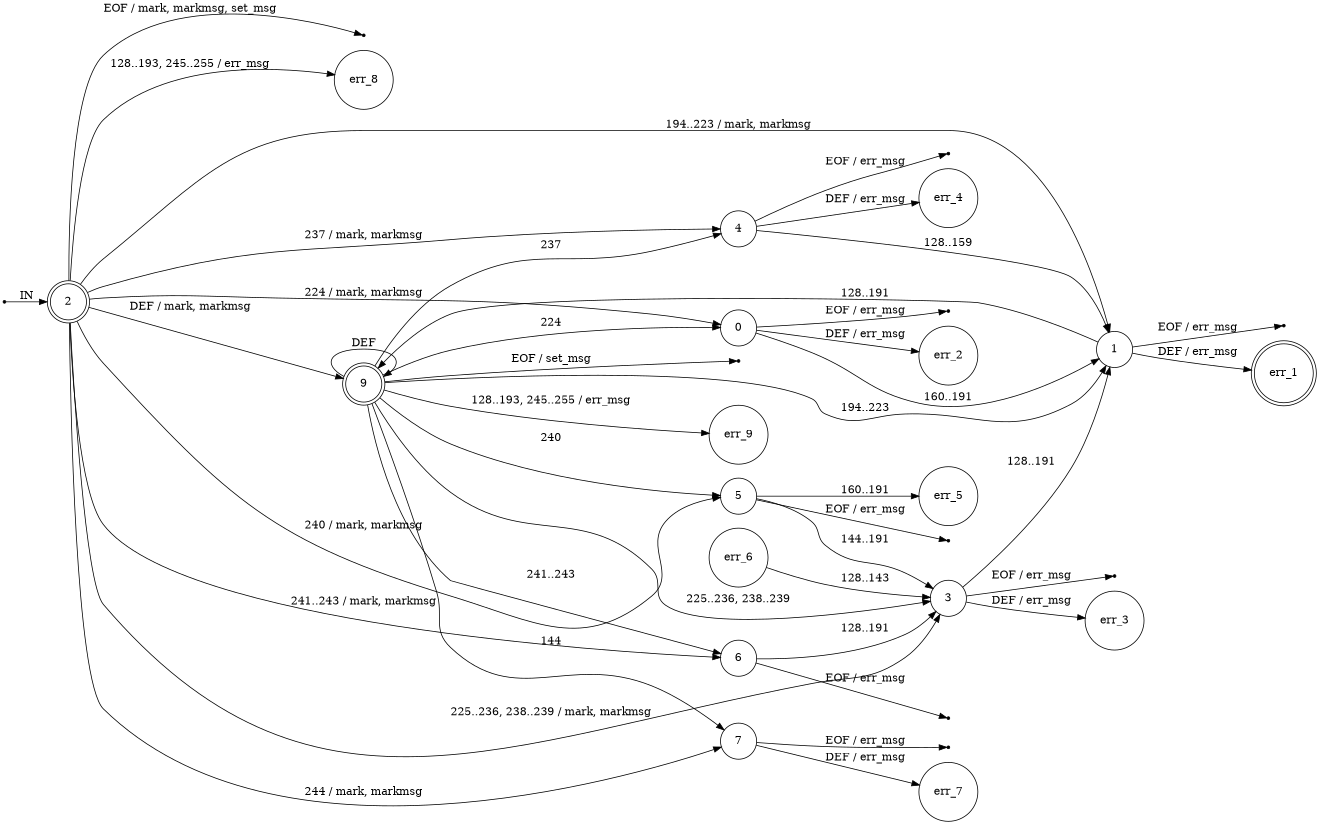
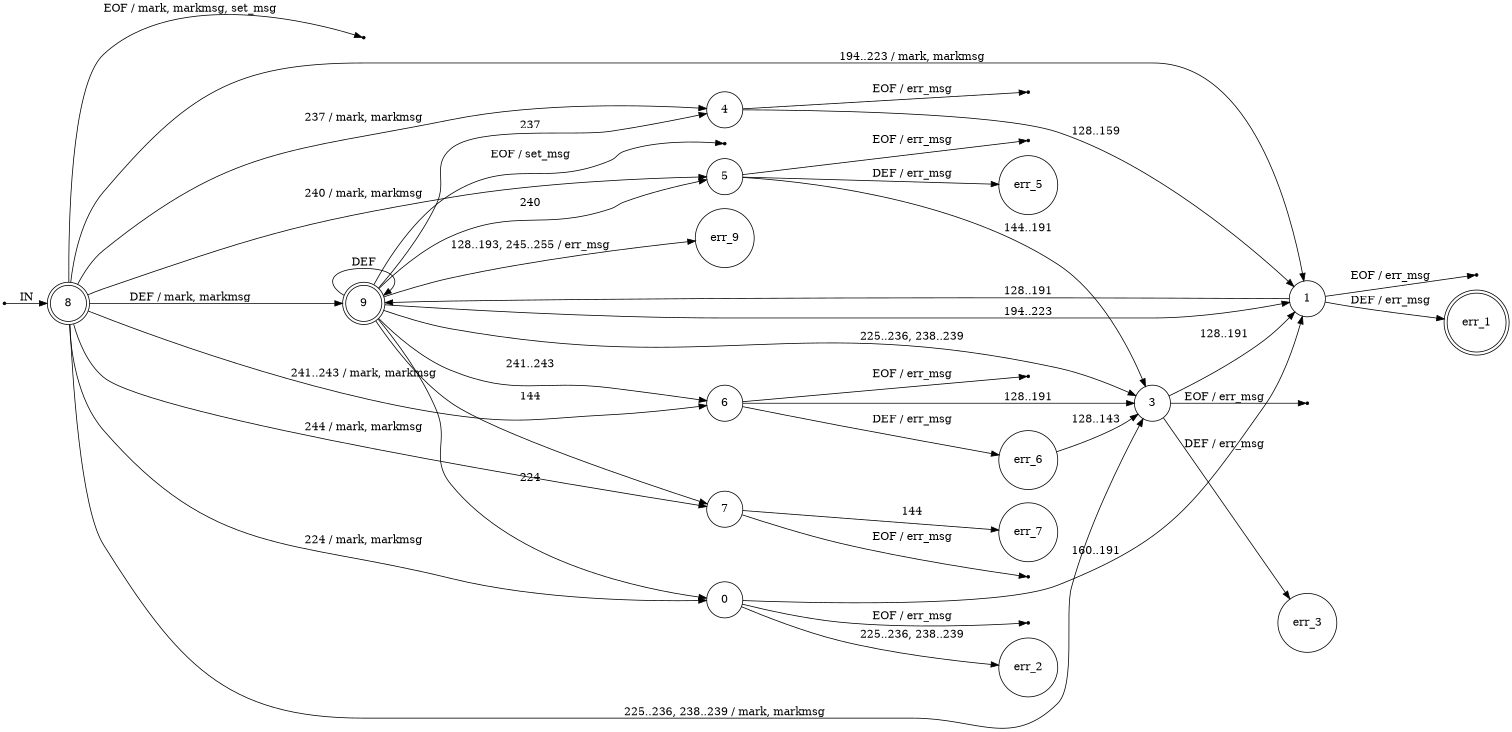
node "err_8": removed
node "err_4": removed
node "2": label "2" -> "8"
edge "0" -> "err_2": label "DEF / err_msg" -> "225..236, 238..239"
edge "6" -> "err_6": added, label "DEF / err_msg"
edge "5" -> "err_5": label "160..191" -> "DEF / err_msg"
edge "7" -> "err_7": label "DEF / err_msg" -> "144"
